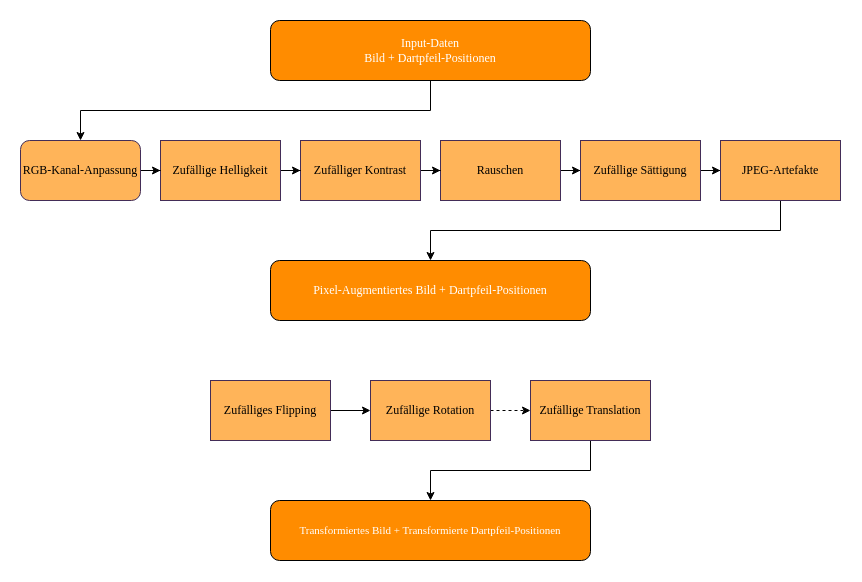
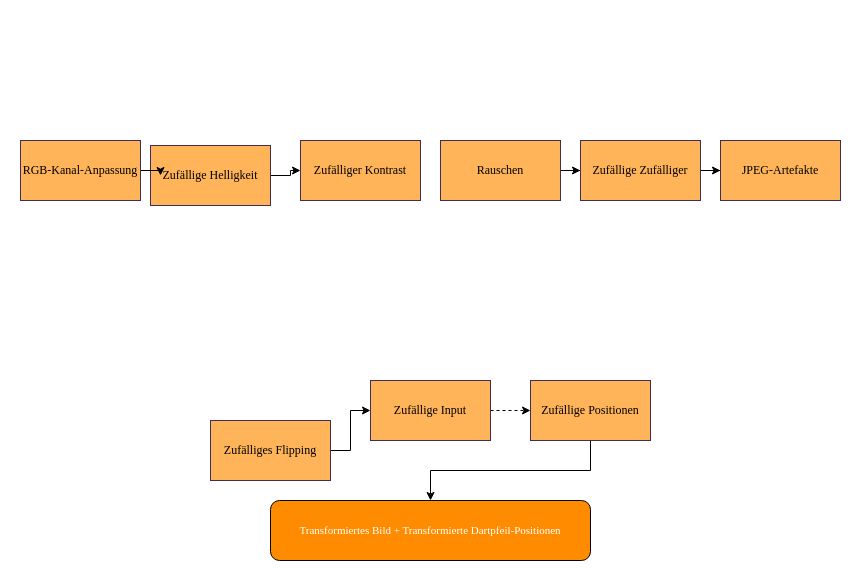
node "Input-Daten Bild + Dartpfeil-Positionen": removed
edge "Input-Daten Bild + Dartpfeil-Positionen" -> "RGB-Kanal-Anpassung": removed
node "RGB-Kanal-Anpassung": shape rounded rectangle -> rectangle
node "Zufällige Helligkeit": moved (221, 171) -> (211, 176)
edge "Zufälliger Kontrast" -> "Rauschen": removed
node "Zufällige Sättigung": label "Zufällige Sättigung" -> "Zufällige Zufälliger"
edge "JPEG-Artefakte" -> "Pixel-Augmentiertes Bild + Dartpfeil-Positionen": removed
node "Pixel-Augmentiertes Bild + Dartpfeil-Positionen": removed
node "Zufälliges Flipping": moved (271, 411) -> (271, 451)
node "Zufällige Rotation": label "Zufällige Rotation" -> "Zufällige Input"
node "Zufällige Translation": label "Zufällige Translation" -> "Zufällige Positionen"
